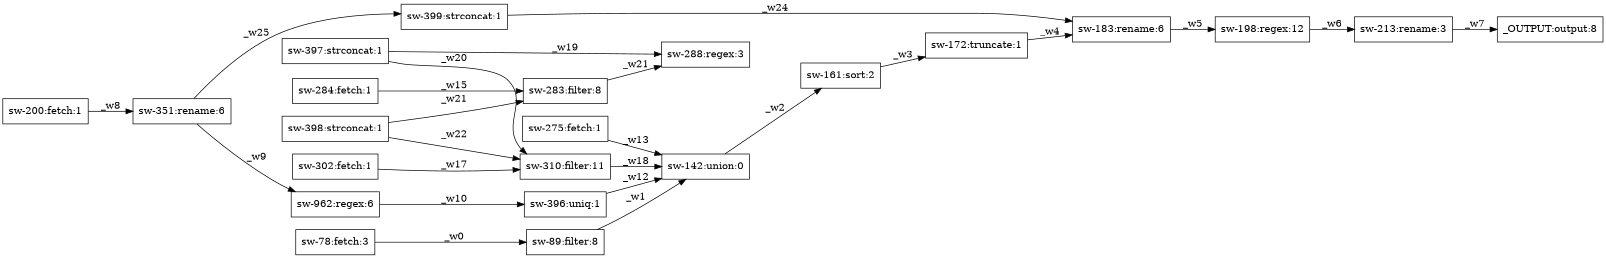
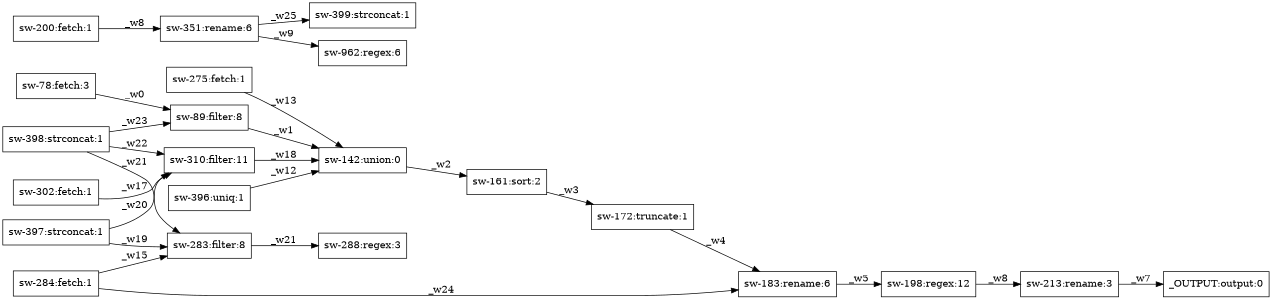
edge "sw-399:strconcat:1" -> "sw-183:rename:6": now "sw-284:fetch:1" -> "sw-183:rename:6"
edge "sw-198:regex:12" -> "sw-213:rename:3": label "_w6" -> "_w8"
node "_OUTPUT:output:8": label "_OUTPUT:output:8" -> "_OUTPUT:output:0"
edge "sw-397:strconcat:1" -> "sw-288:regex:3": now "sw-397:strconcat:1" -> "sw-283:filter:8"
edge "sw-398:strconcat:1" -> "sw-89:filter:8": added, label "_w23"
edge "sw-962:regex:6" -> "sw-396:uniq:1": removed, label "_w10"
